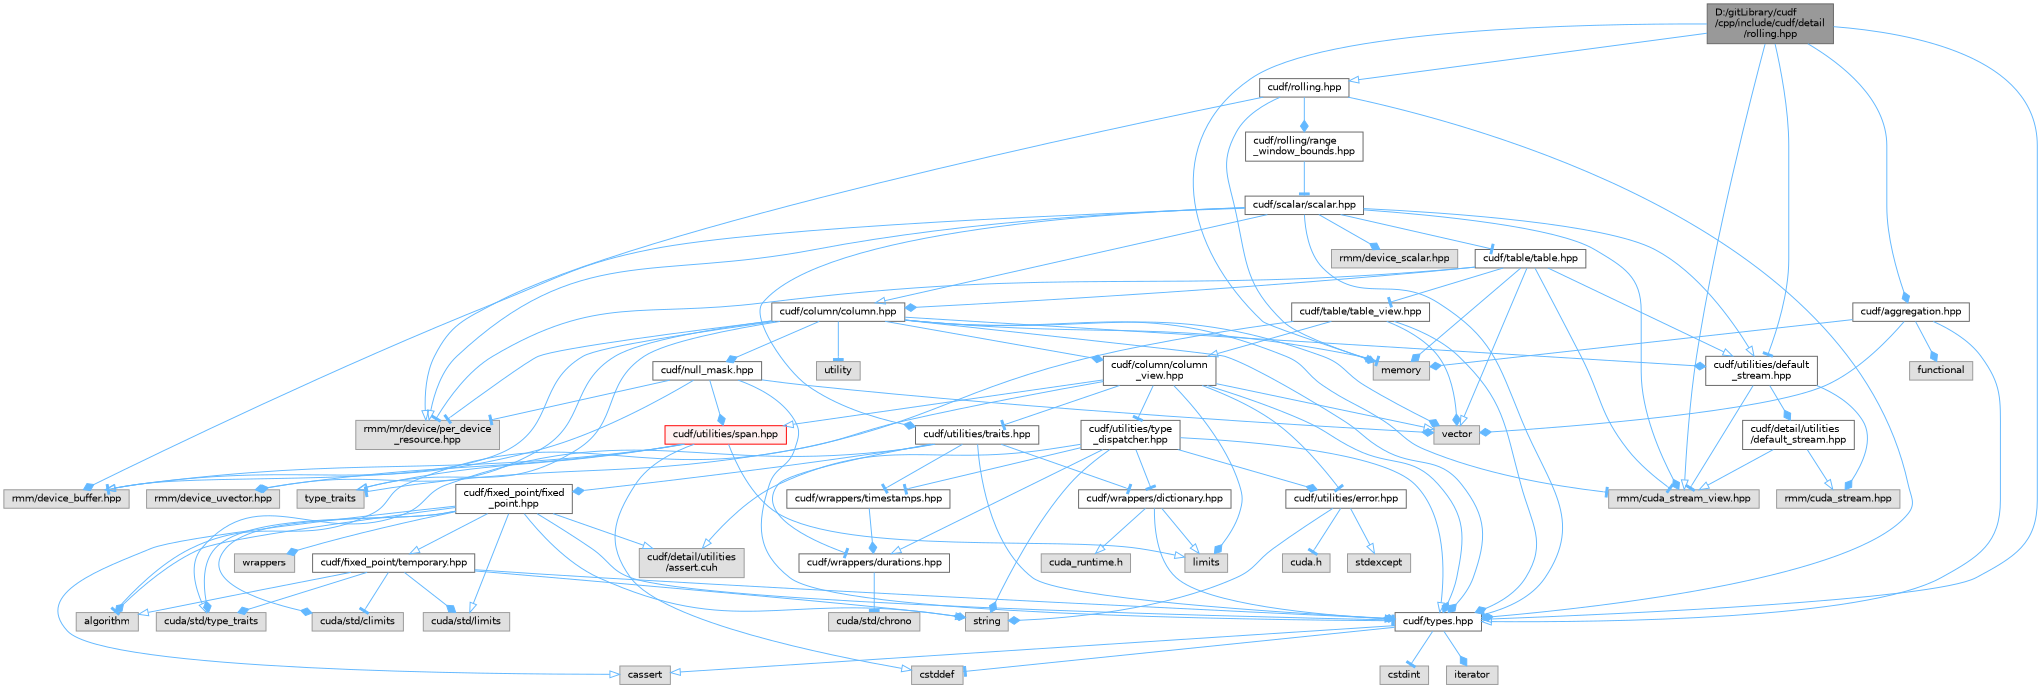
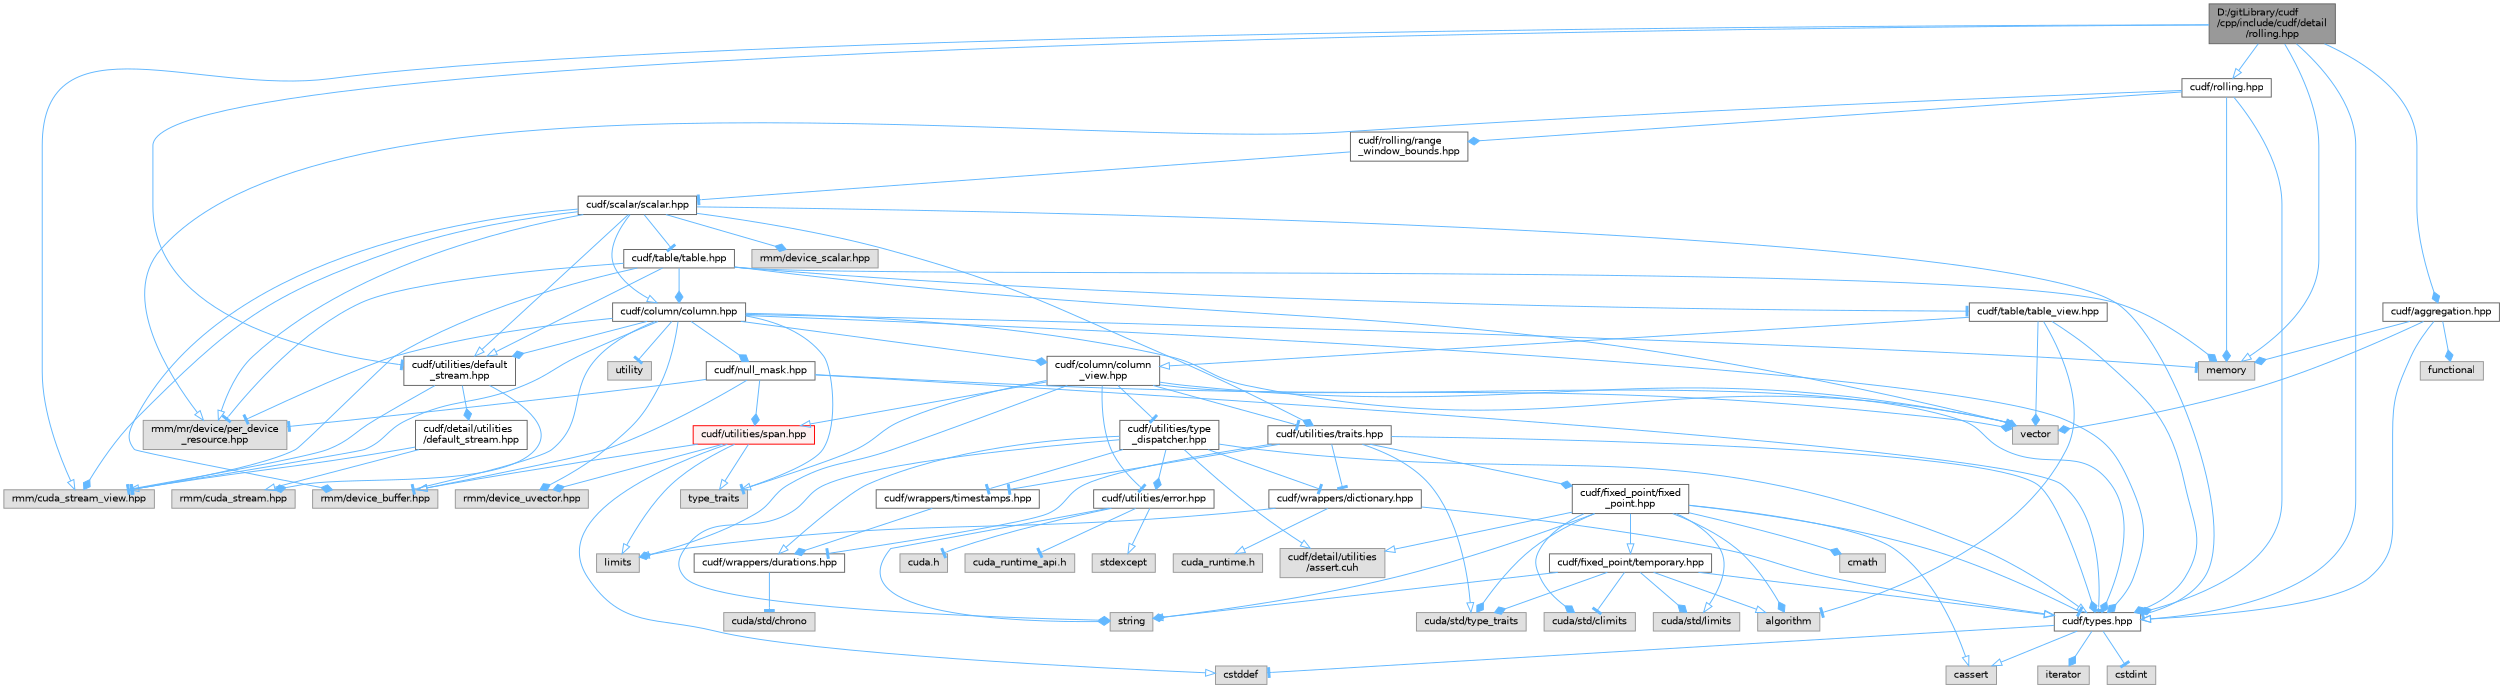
node "wrappers": label "wrappers" -> "cmath"
node "cuda_runtime_api.h": added
